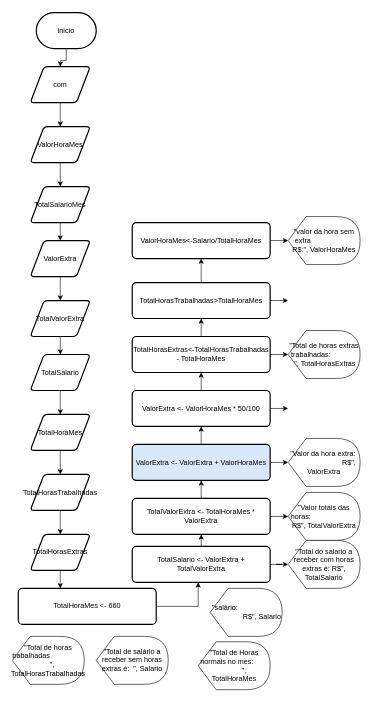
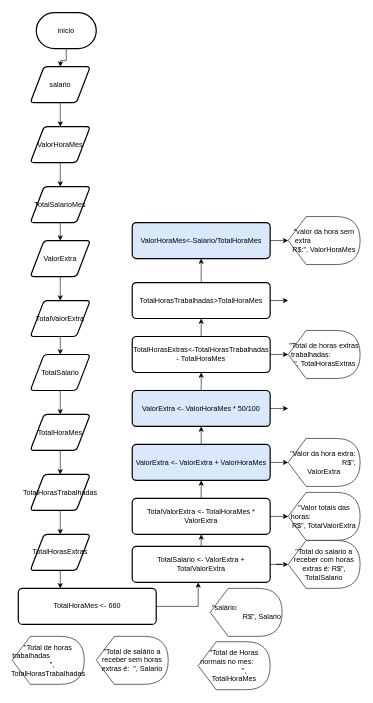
node "com": label "com" -> "salario"
node "ValorHoraMes<-Salario/TotalHoraMes": fillcolor #ffffff -> #dae8fc
node "ValorExtra <- ValorHoraMes * 50/100": fillcolor #ffffff -> #dae8fc
